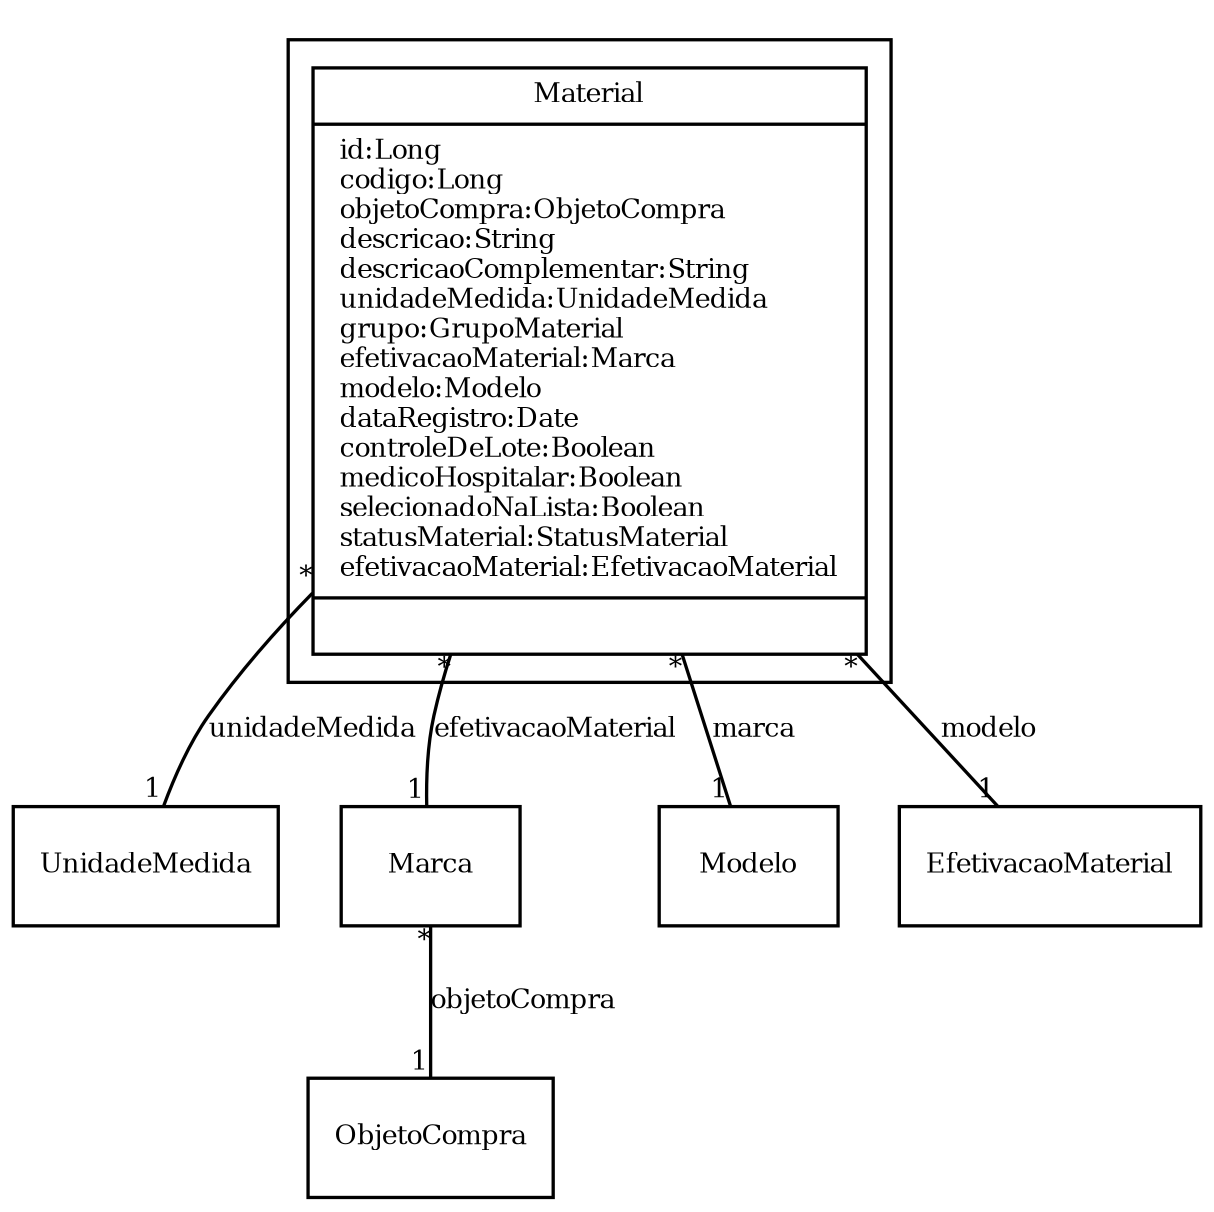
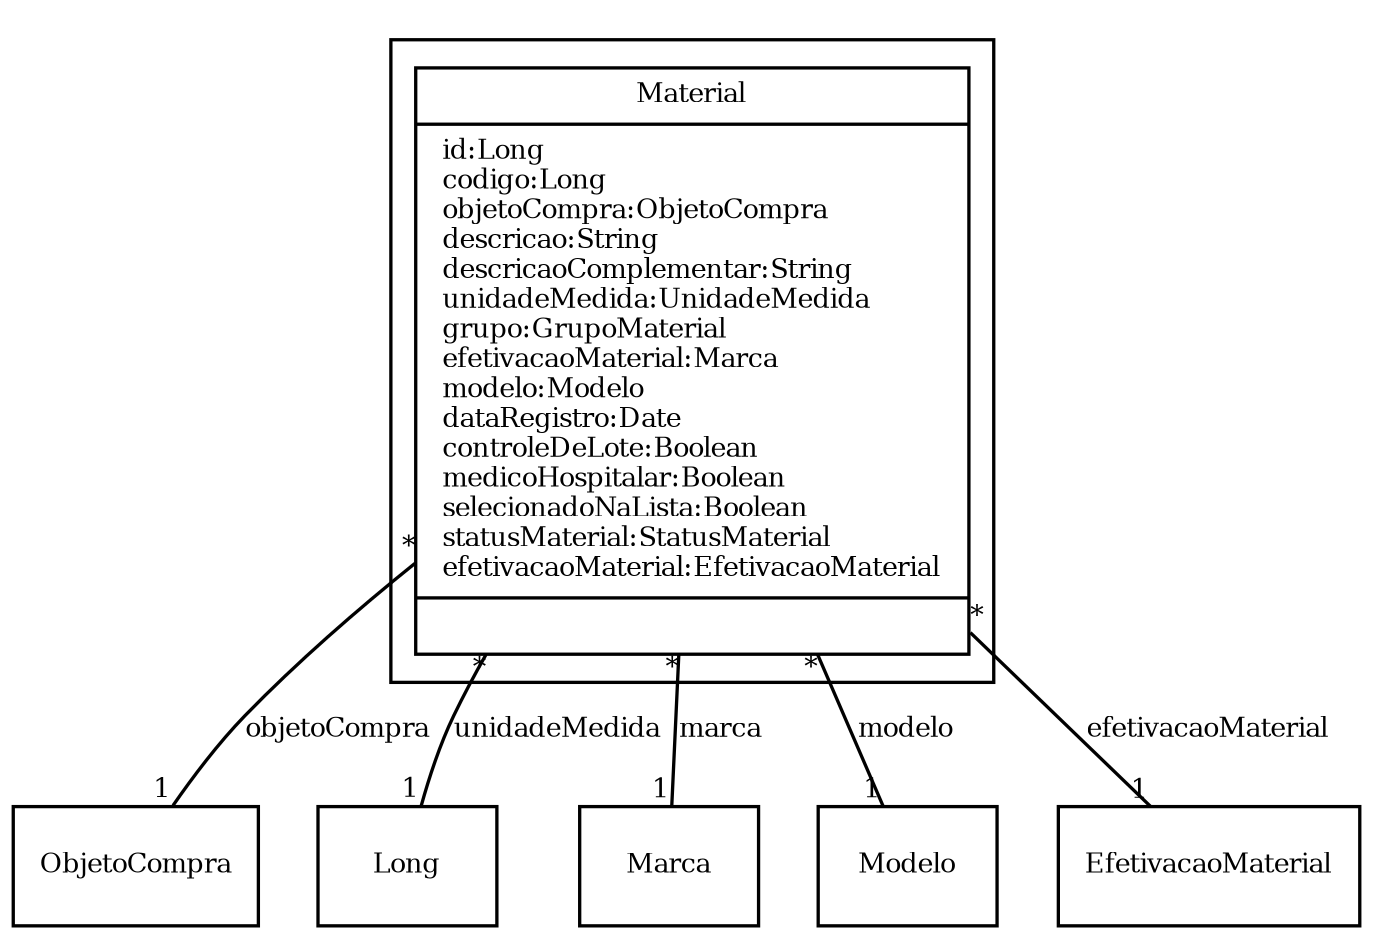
edge "Material" -- "Marca": label "efetivacaoMaterial" -> "marca"
edge "Material" -- "Modelo": label "marca" -> "modelo"
edge "Material" -- "EfetivacaoMaterial": label "modelo" -> "efetivacaoMaterial"
node "UnidadeMedida": label "UnidadeMedida" -> "Long"
edge "Marca" -- "ObjetoCompra": now "Material" -- "ObjetoCompra"
